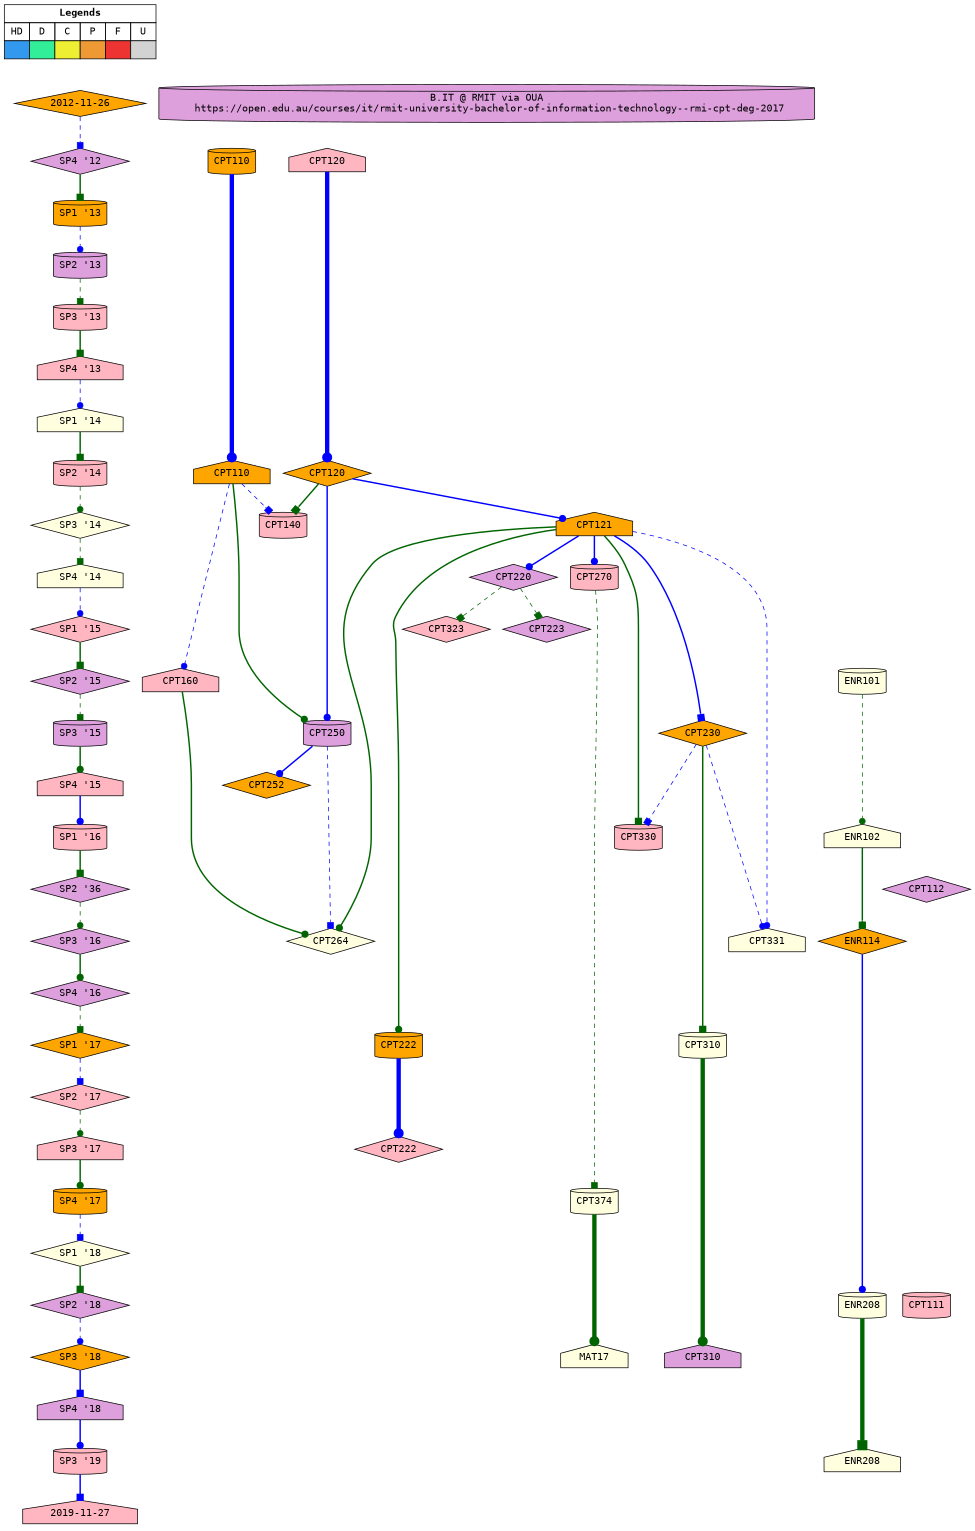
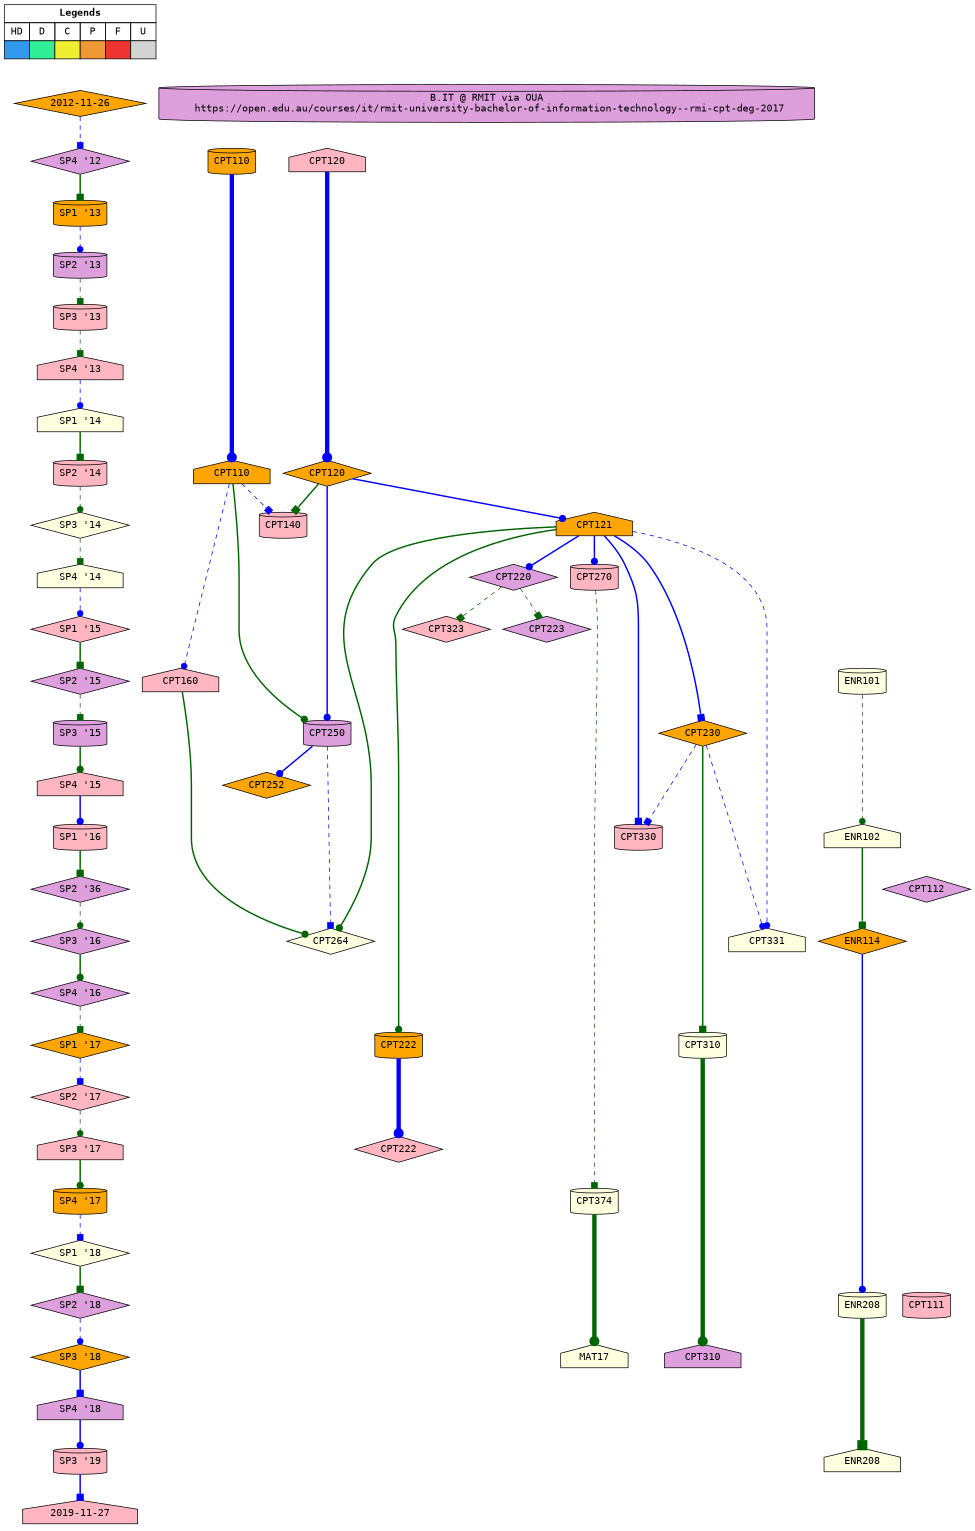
edge "SP3 '13" -> "SP4 '13": style bold -> dashed
edge "CPT121" -> "CPT330": color darkgreen -> blue
